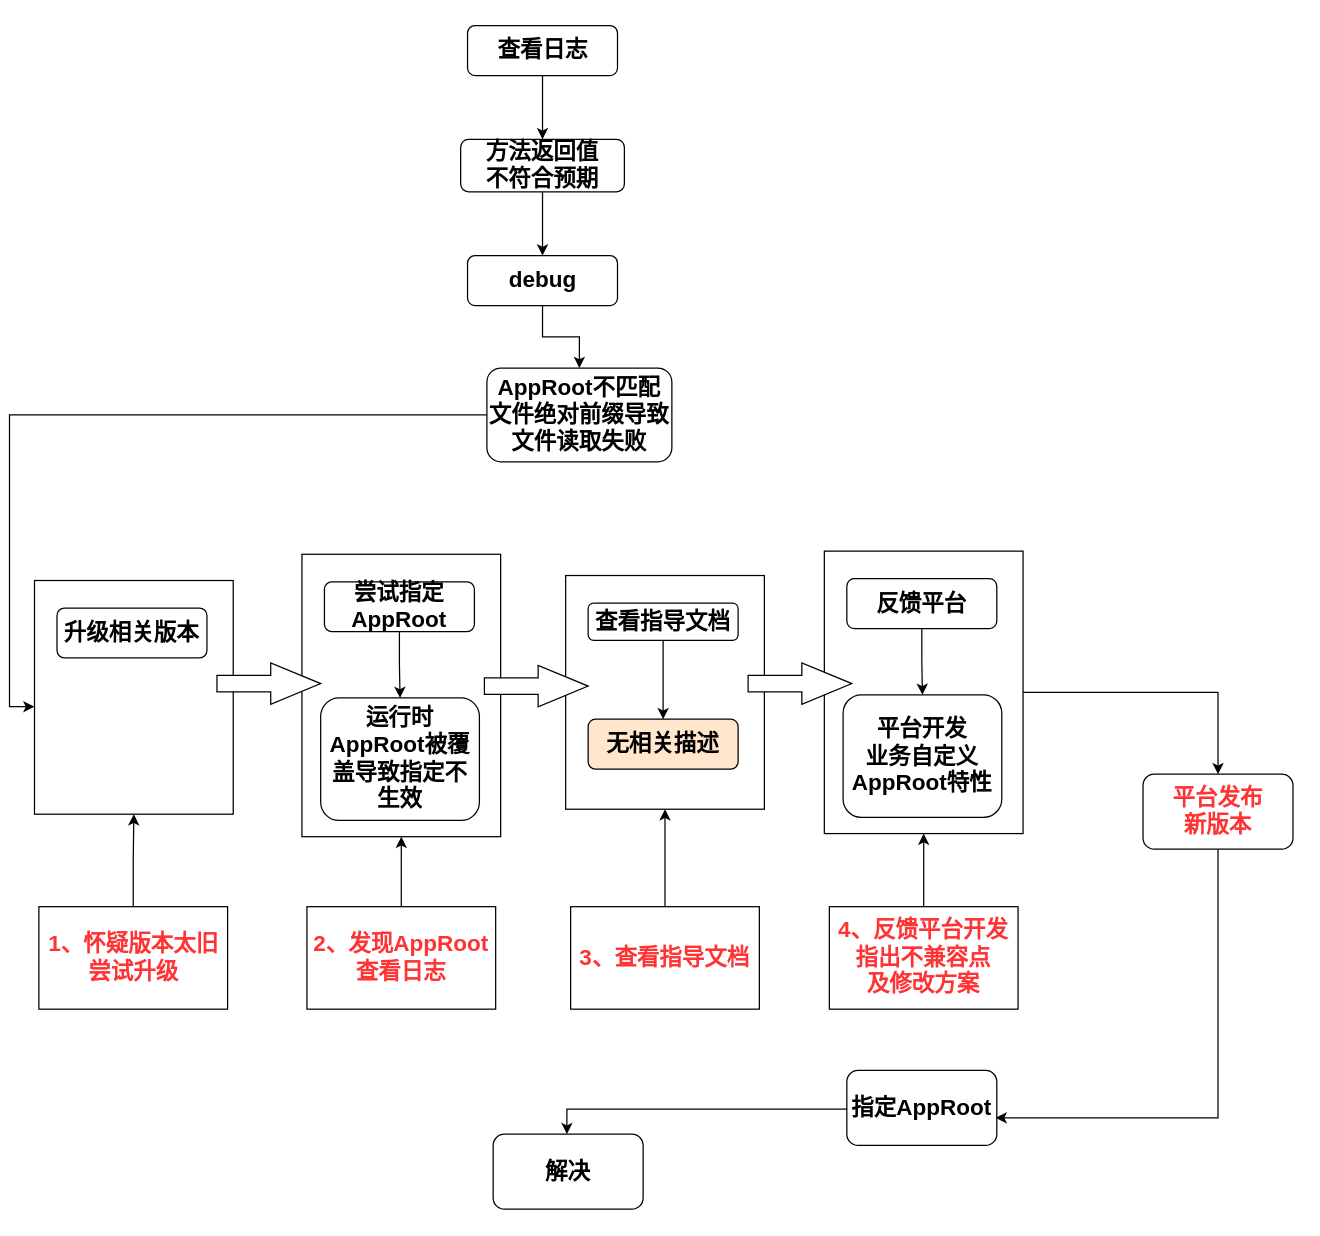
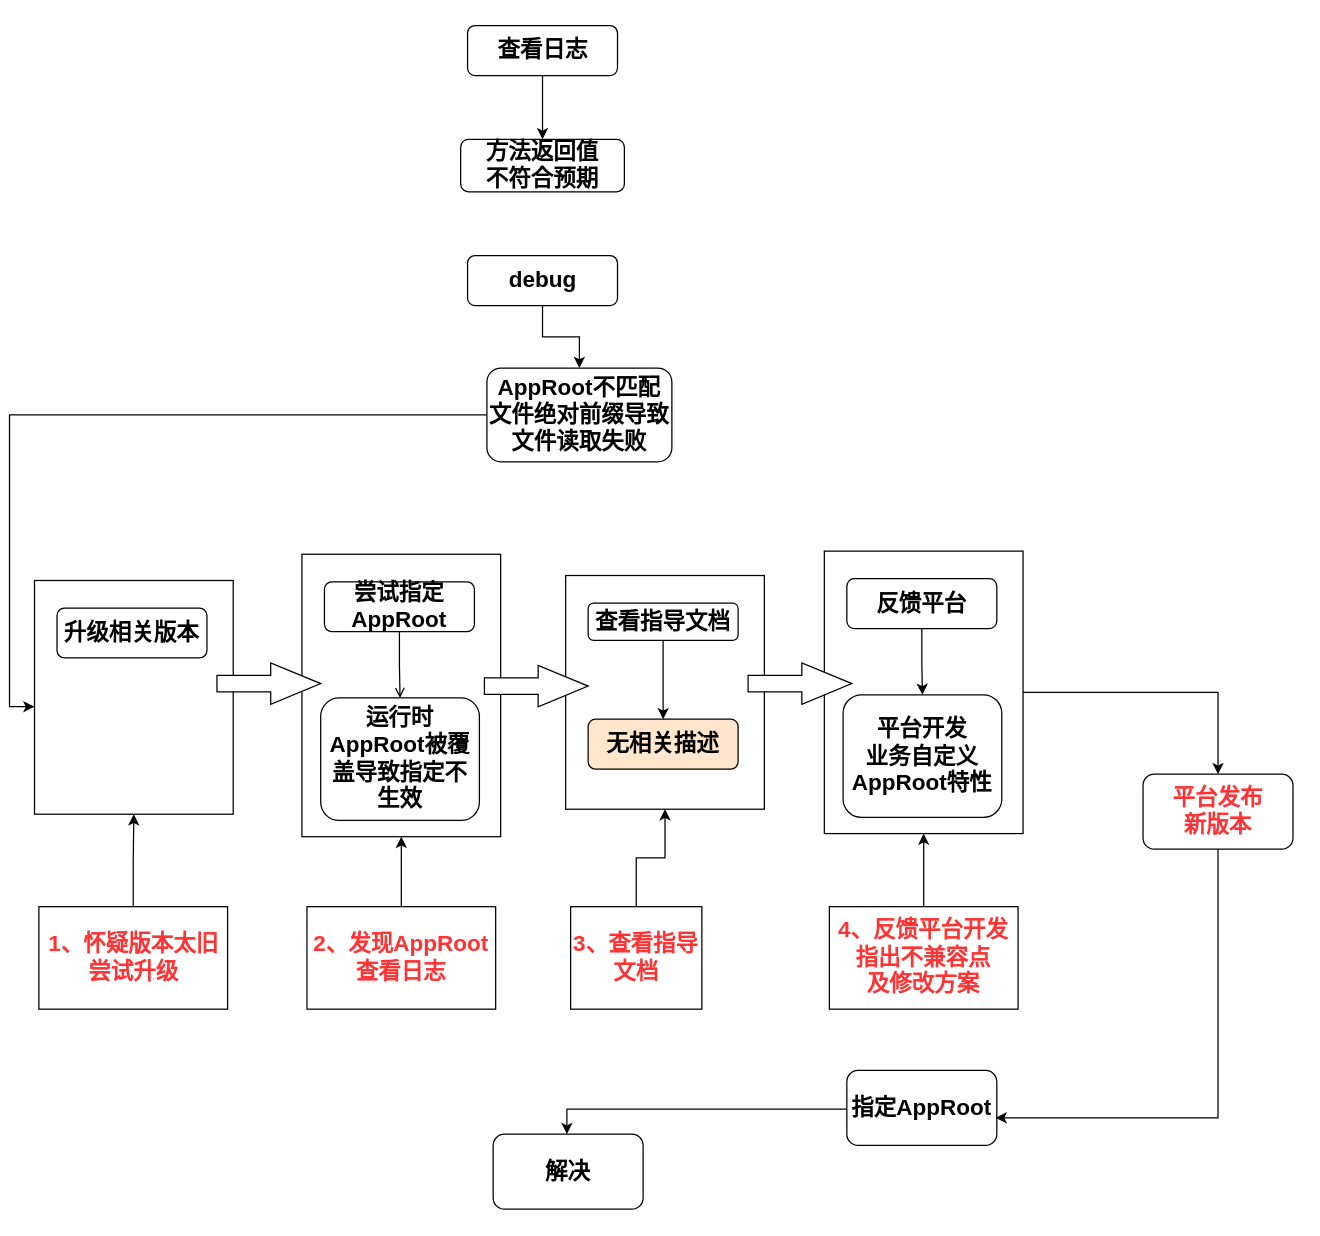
edge "方法返回值不符合预期" -> "debug": removed
edge "尝试指定AppRoot" -> "运行时AppRoot被覆盖导致指定不生效": arrowhead classic -> open
node "3、查看指导文档": size 189x103 -> 131x103
